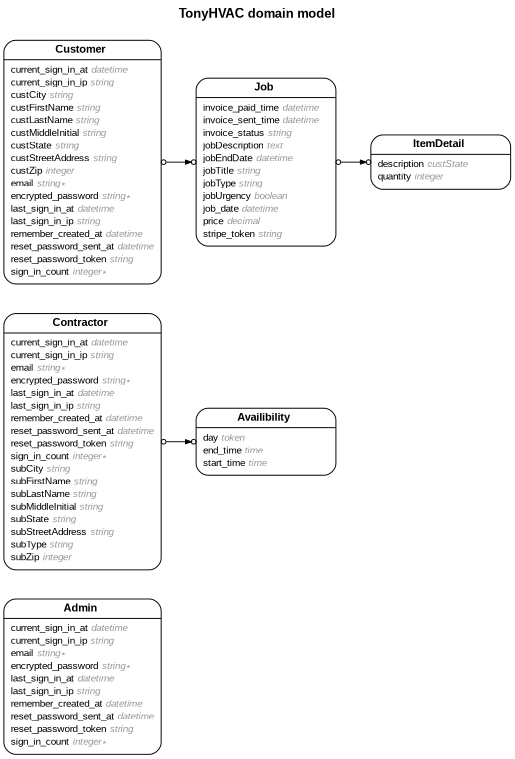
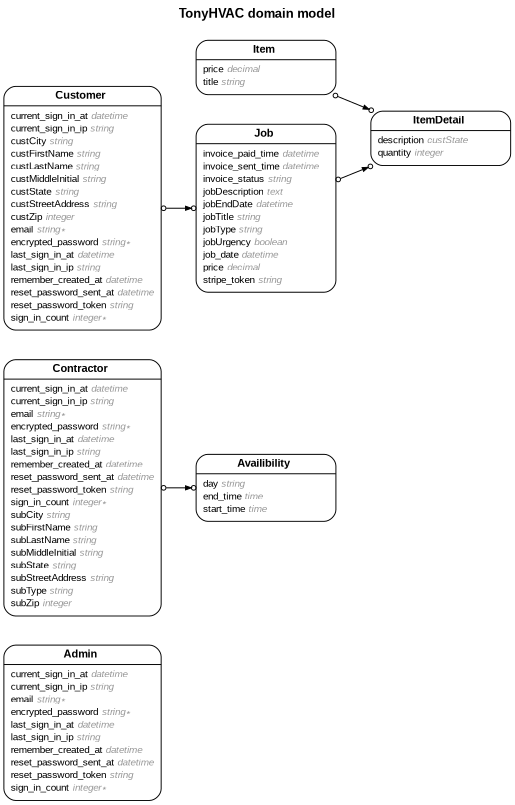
node "Item": added
node "Availibility": text "token" -> "string"
